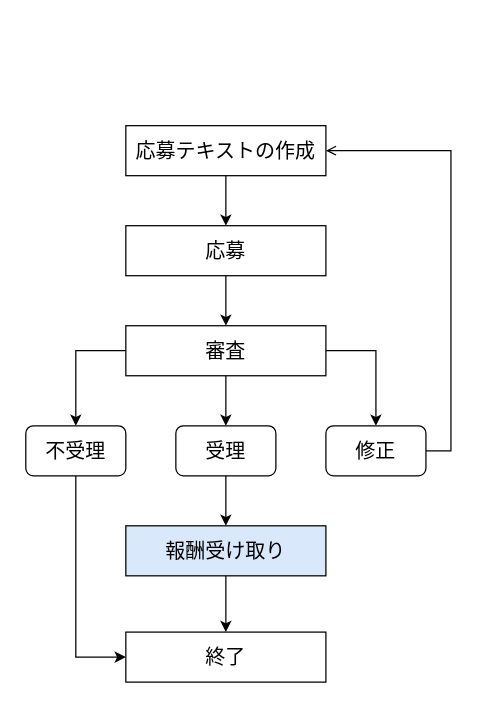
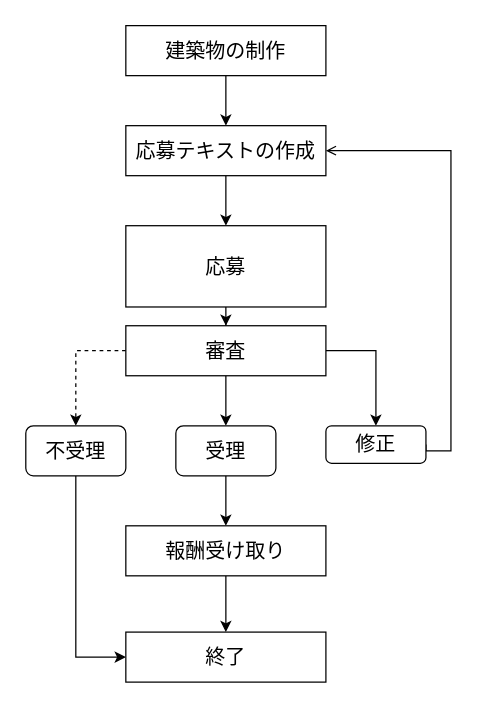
node "建築物の制作": added
edge "建築物の制作" -> "応募テキストの作成": added
node "応募": size 200x50 -> 200x81
edge "審査" -> "不受理": style solid -> dashed
node "修正": size 100x50 -> 100x38
node "報酬受け取り": fillcolor #dae8fc -> #ffffff
